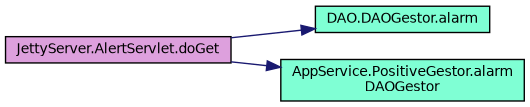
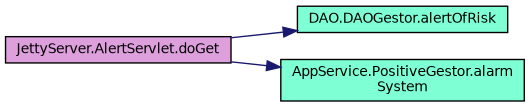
node "DAO.DAOGestor.alarm": label "DAO.DAOGestor.alarm" -> "DAO.DAOGestor.alertOfRisk"
node "AppService.PositiveGestor.alarm DAOGestor": label "AppService.PositiveGestor.alarm DAOGestor" -> "AppService.PositiveGestor.alarm System"
